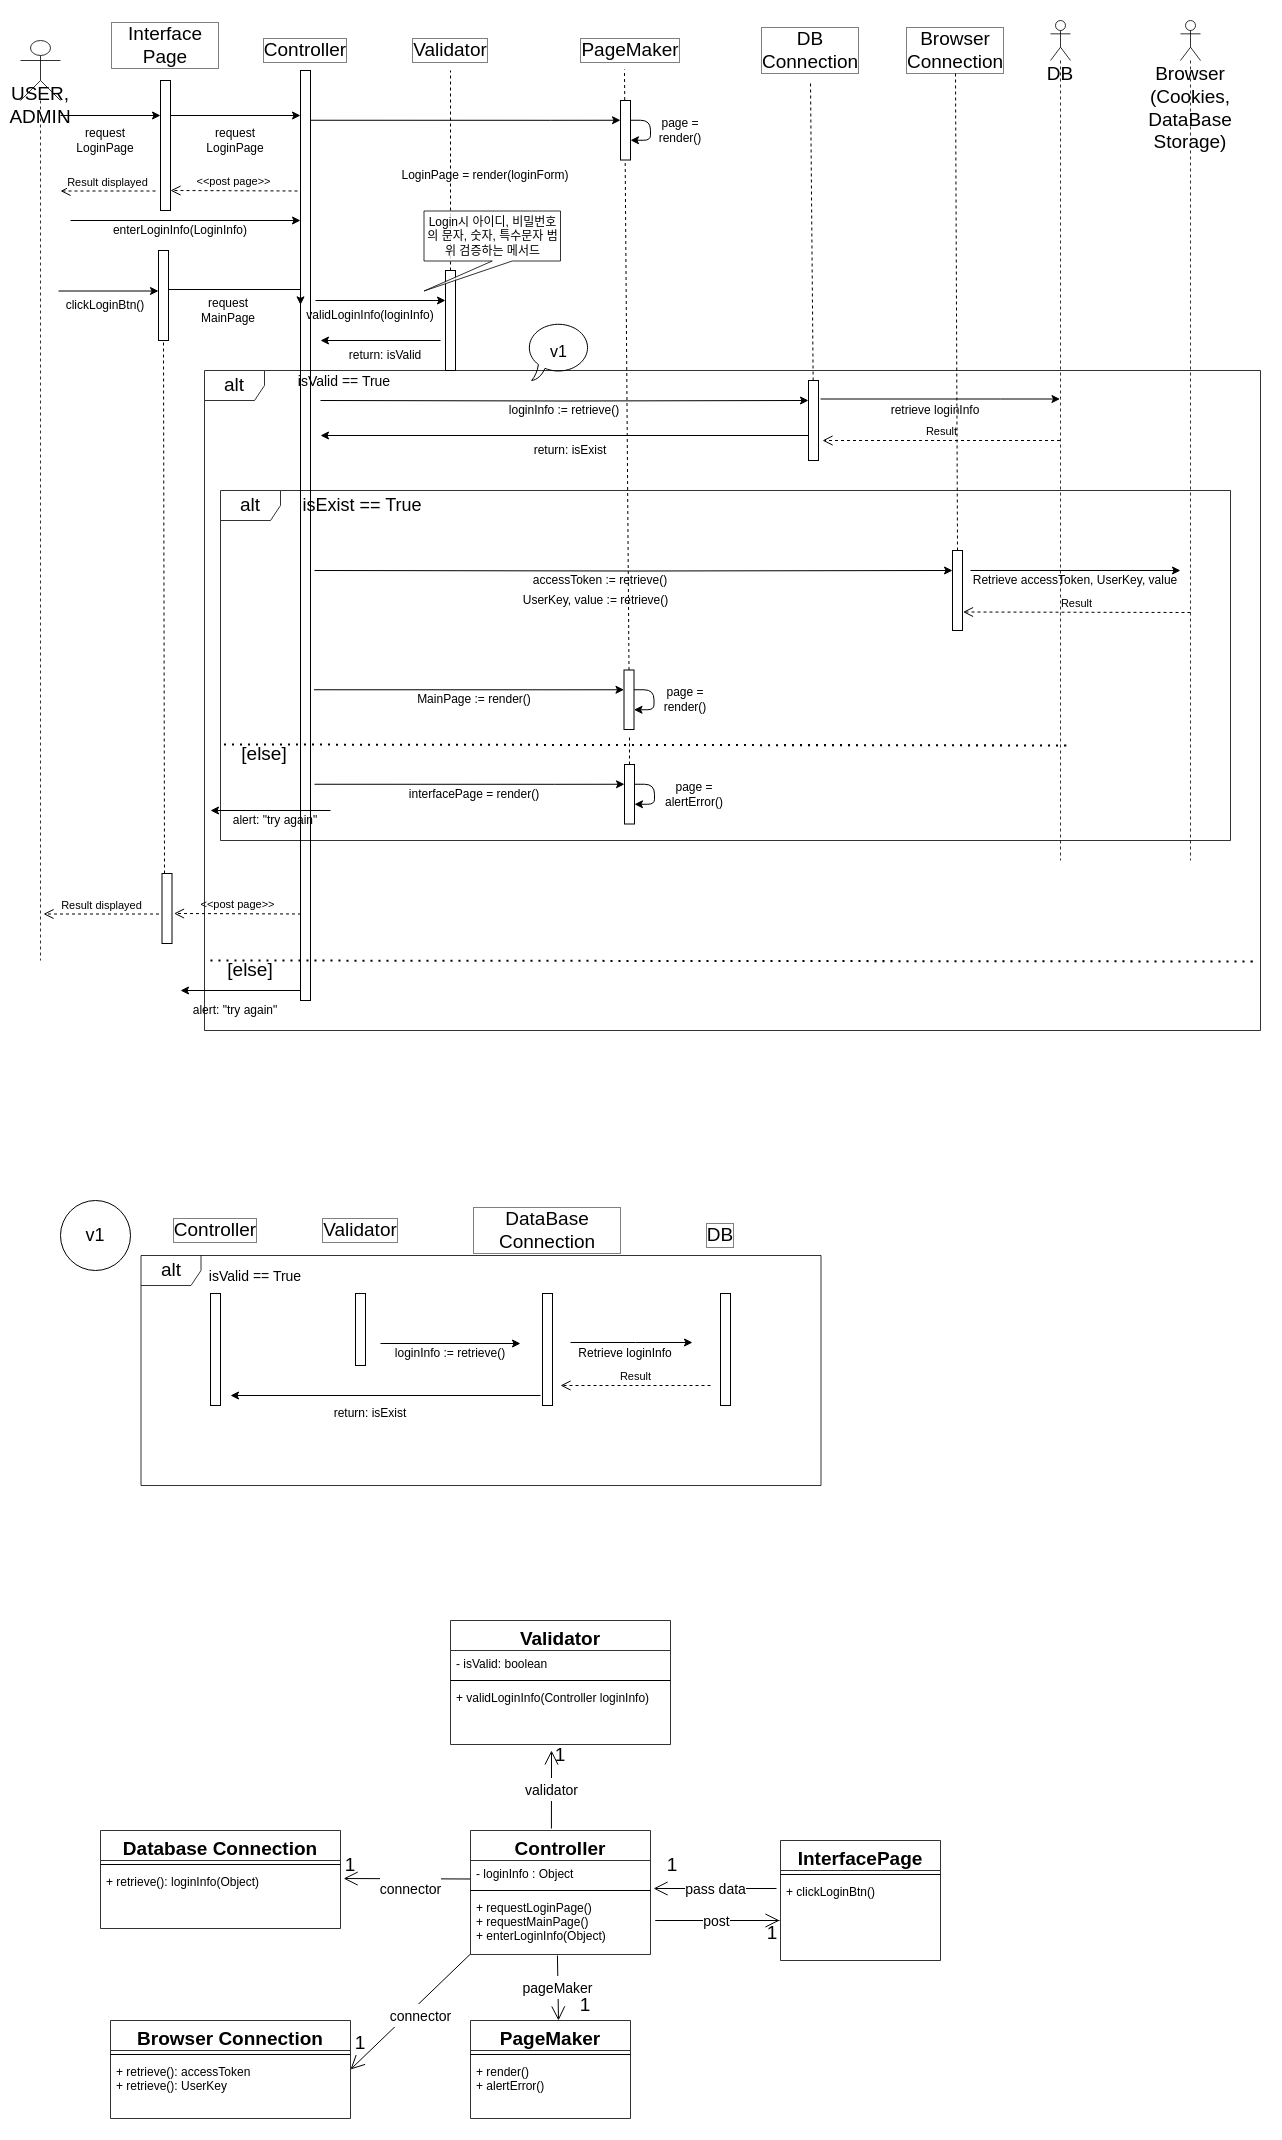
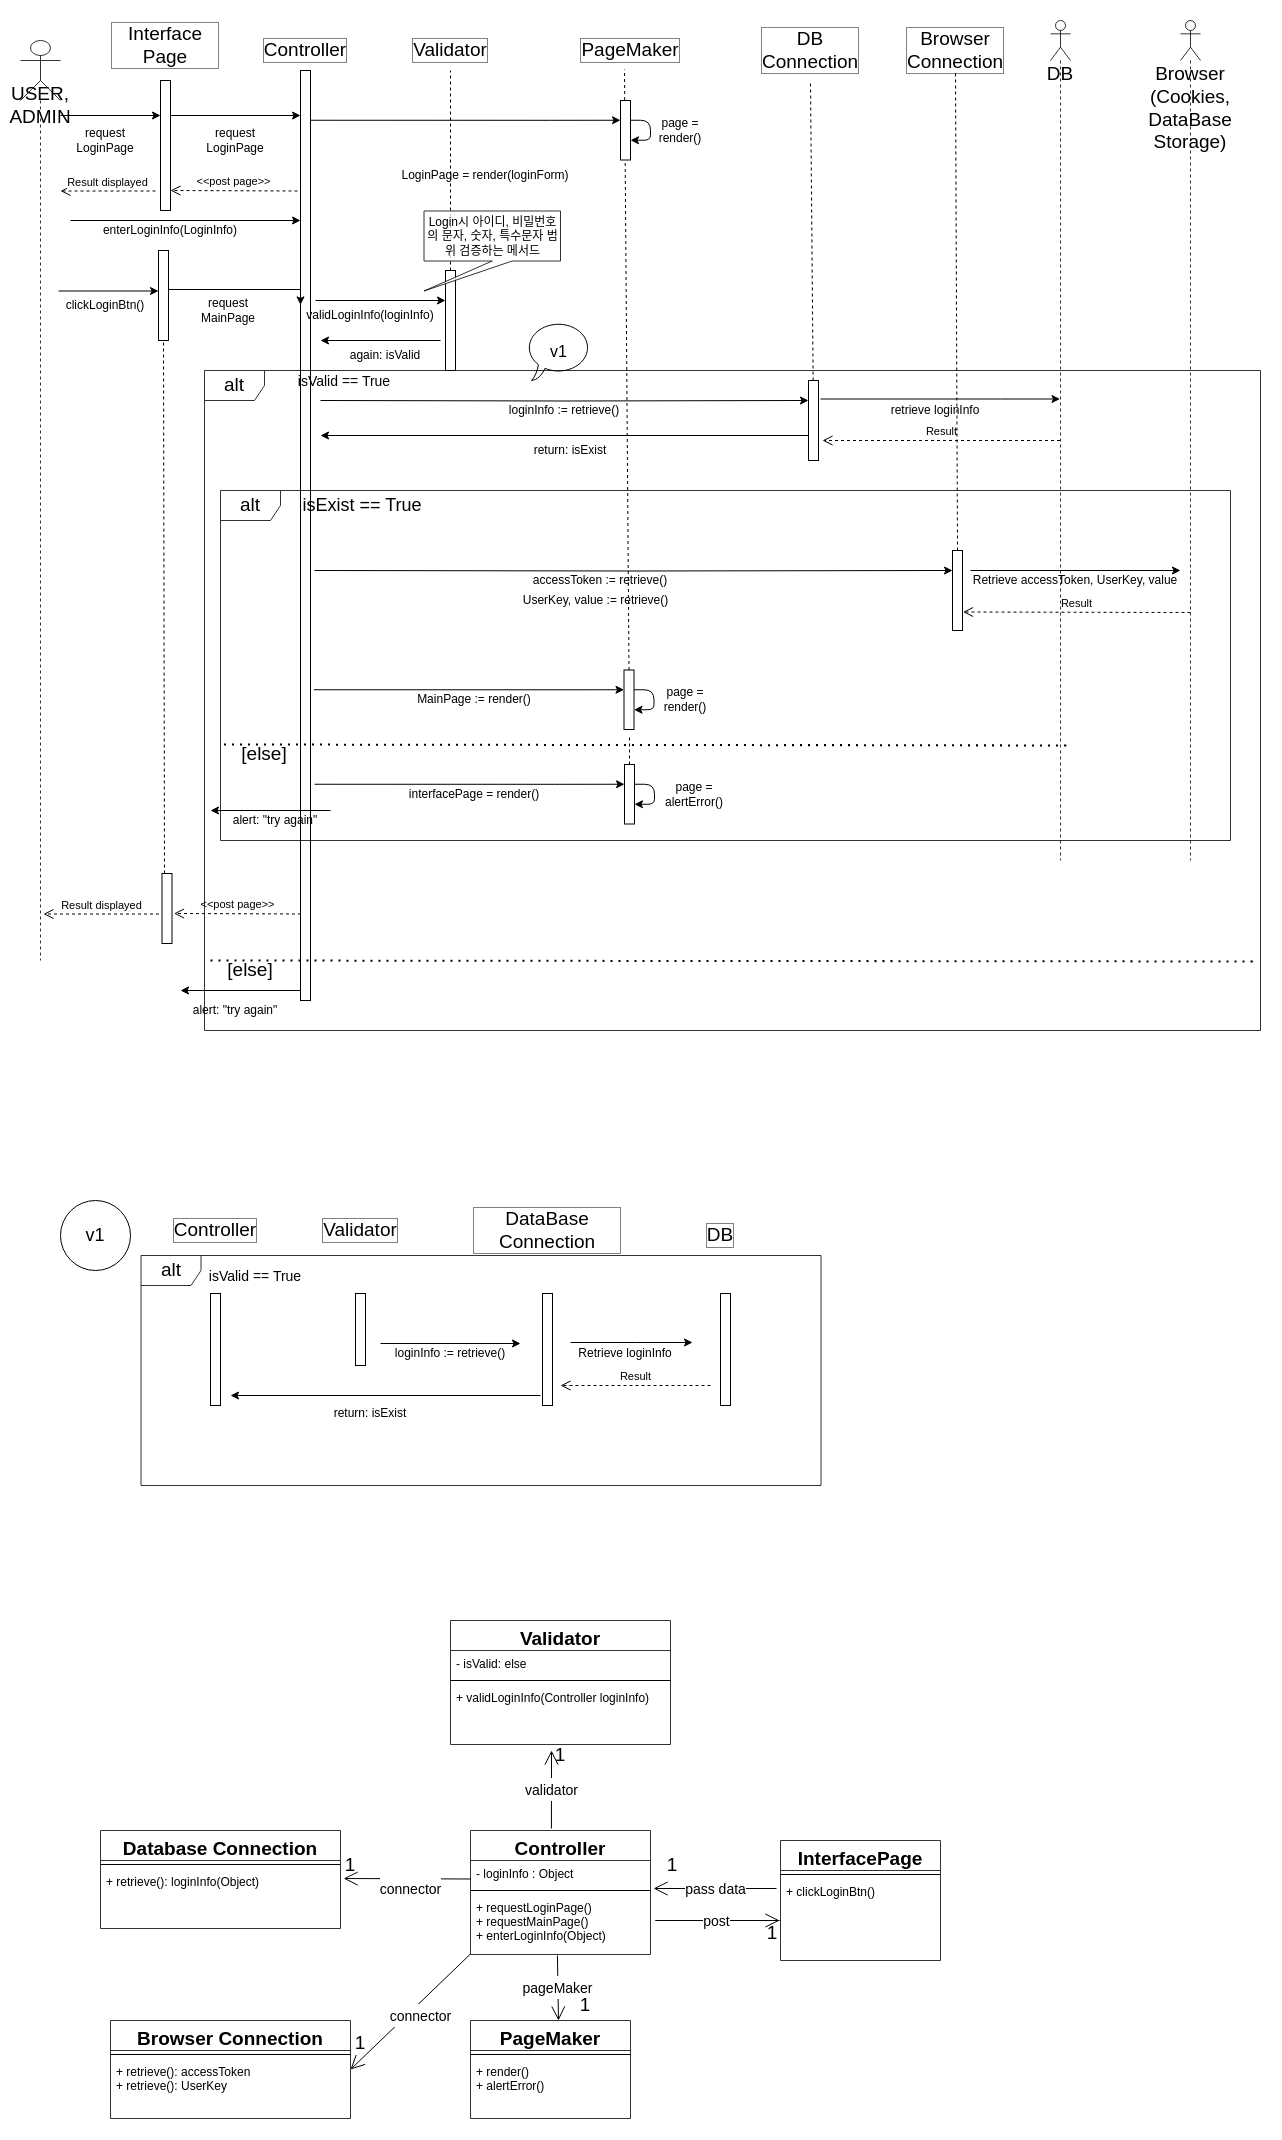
node "enterLoginInfo(LoginInfo)": moved (181, 231) -> (171, 231)
node "return: isValid": label "return: isValid" -> "again: isValid"
node "- isValid: boolean": label "- isValid: boolean" -> "- isValid: else"
